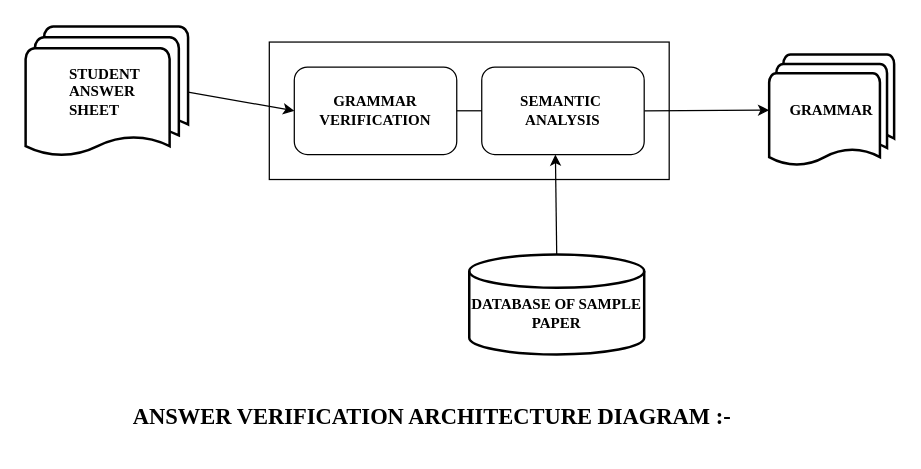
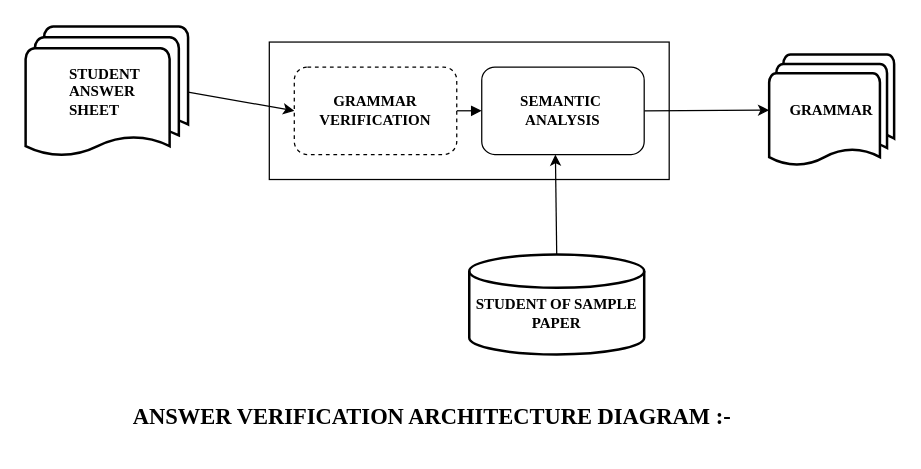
node "GRAMMAR VERIFICATION": style solid -> dashed
edge "GRAMMAR VERIFICATION" -- "SEMANTIC ANALYSIS": arrowhead none -> block
node "DATABASE OF SAMPLE PAPER": label "DATABASE OF SAMPLE PAPER" -> "STUDENT OF SAMPLE PAPER"
